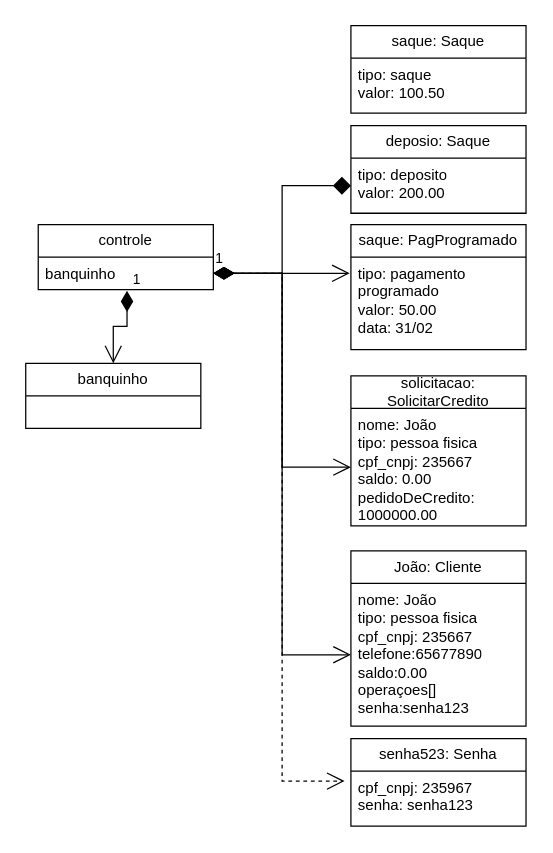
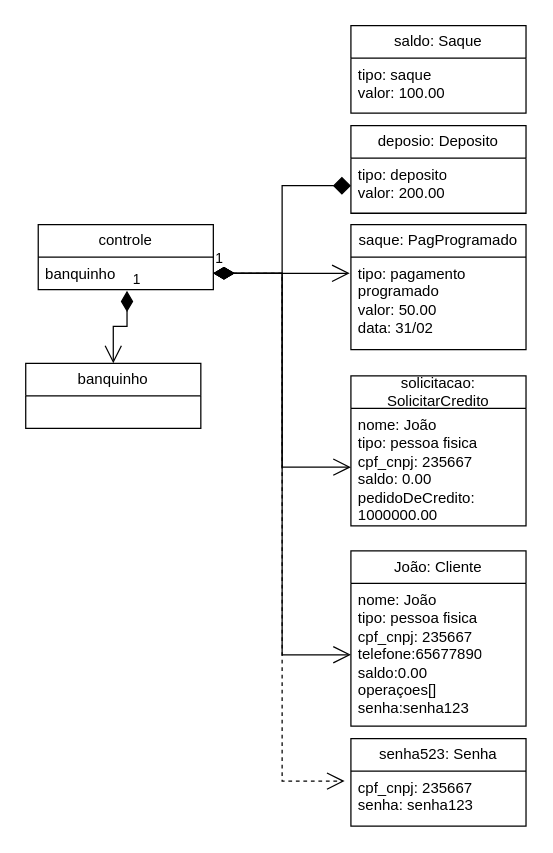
node "saque: Saque": label "saque: Saque" -> "saldo: Saque"
node "tipo: saque valor: 100.50": label "tipo: saque valor: 100.50" -> "tipo: saque valor: 100.00"
node "deposio: Saque": label "deposio: Saque" -> "deposio: Deposito"
node "cpf_cnpj: 235967 senha: senha123": label "cpf_cnpj: 235967 senha: senha123" -> "cpf_cnpj: 235667 senha: senha123"
